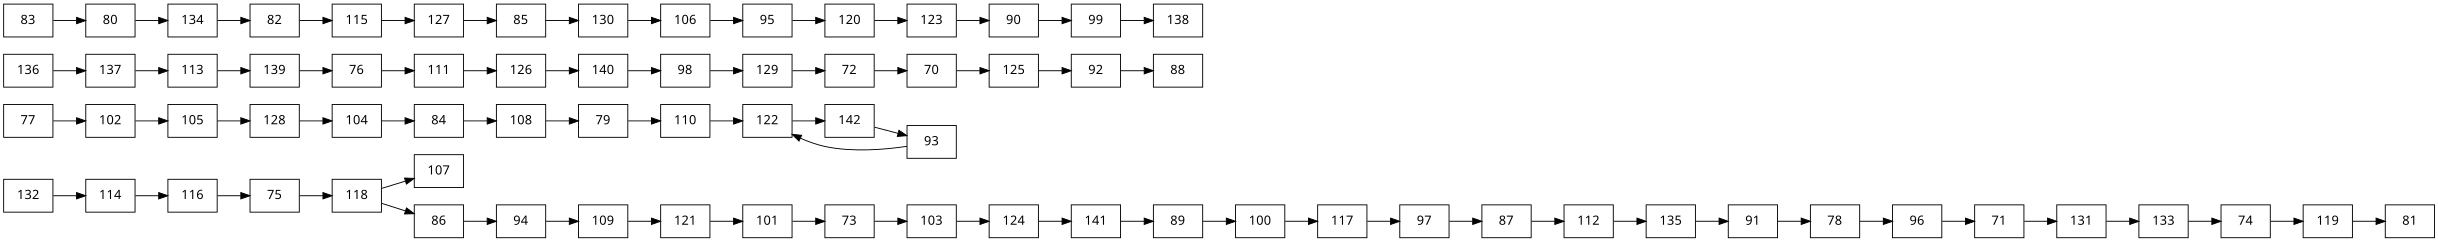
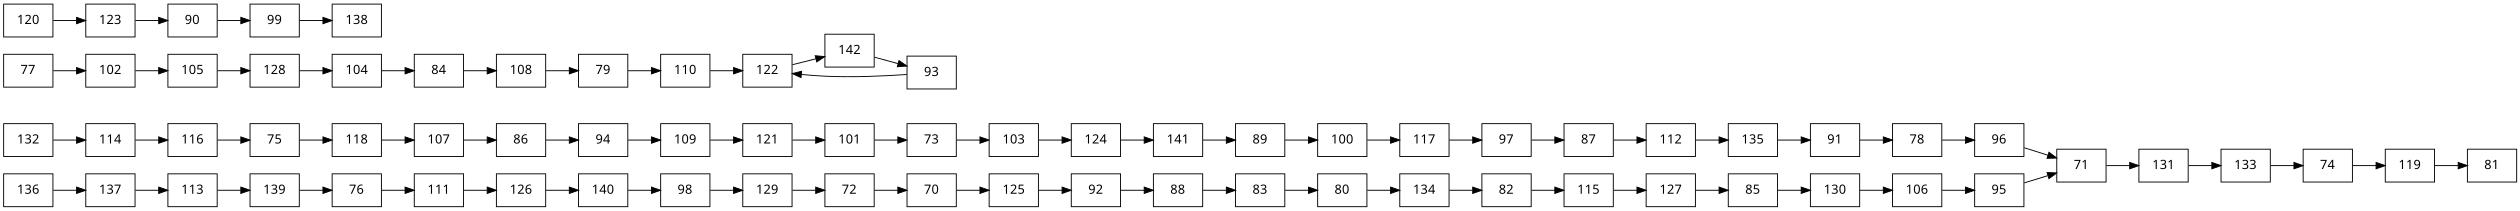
edge "95" -> "120": now "95" -> "71"
edge "88" -> "83": added
edge "118" -> "86": now "107" -> "86"
